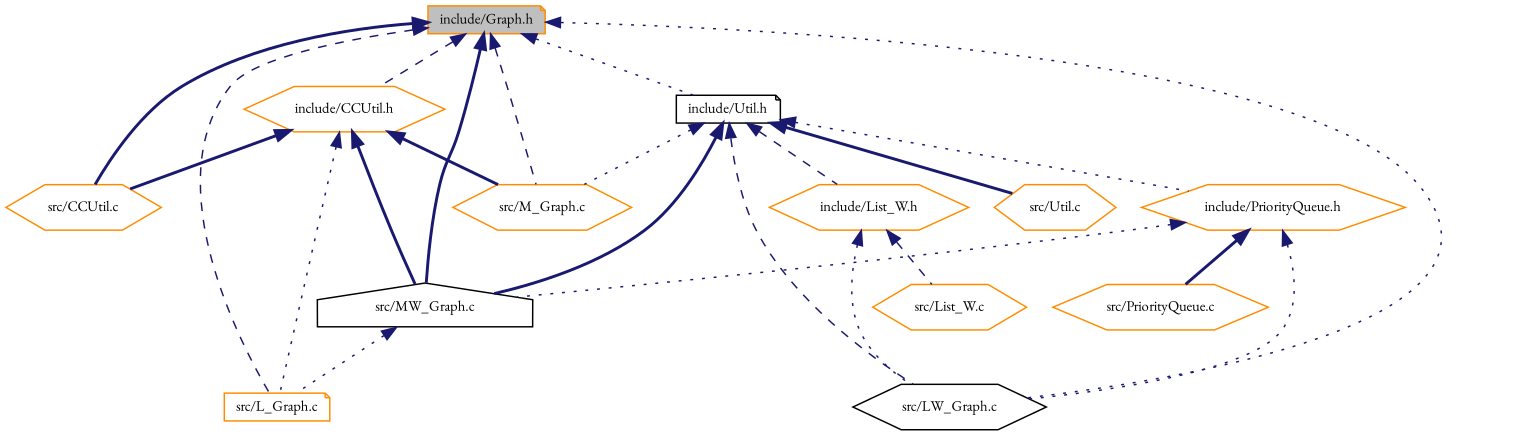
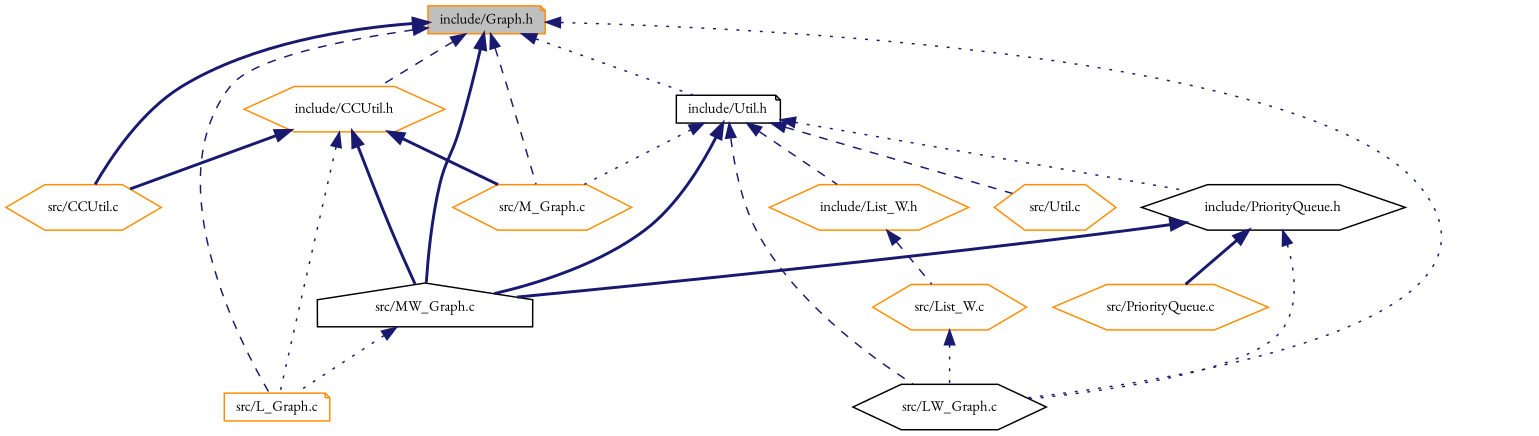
edge "src/Util.c" -> "include/Util.h": style bold -> dashed
node "include/PriorityQueue.h": color darkorange -> black
edge "src/MW_Graph.c" -> "include/PriorityQueue.h": style dotted -> bold
edge "src/LW_Graph.c" -> "include/List_W.h": now "src/LW_Graph.c" -> "src/List_W.c"
